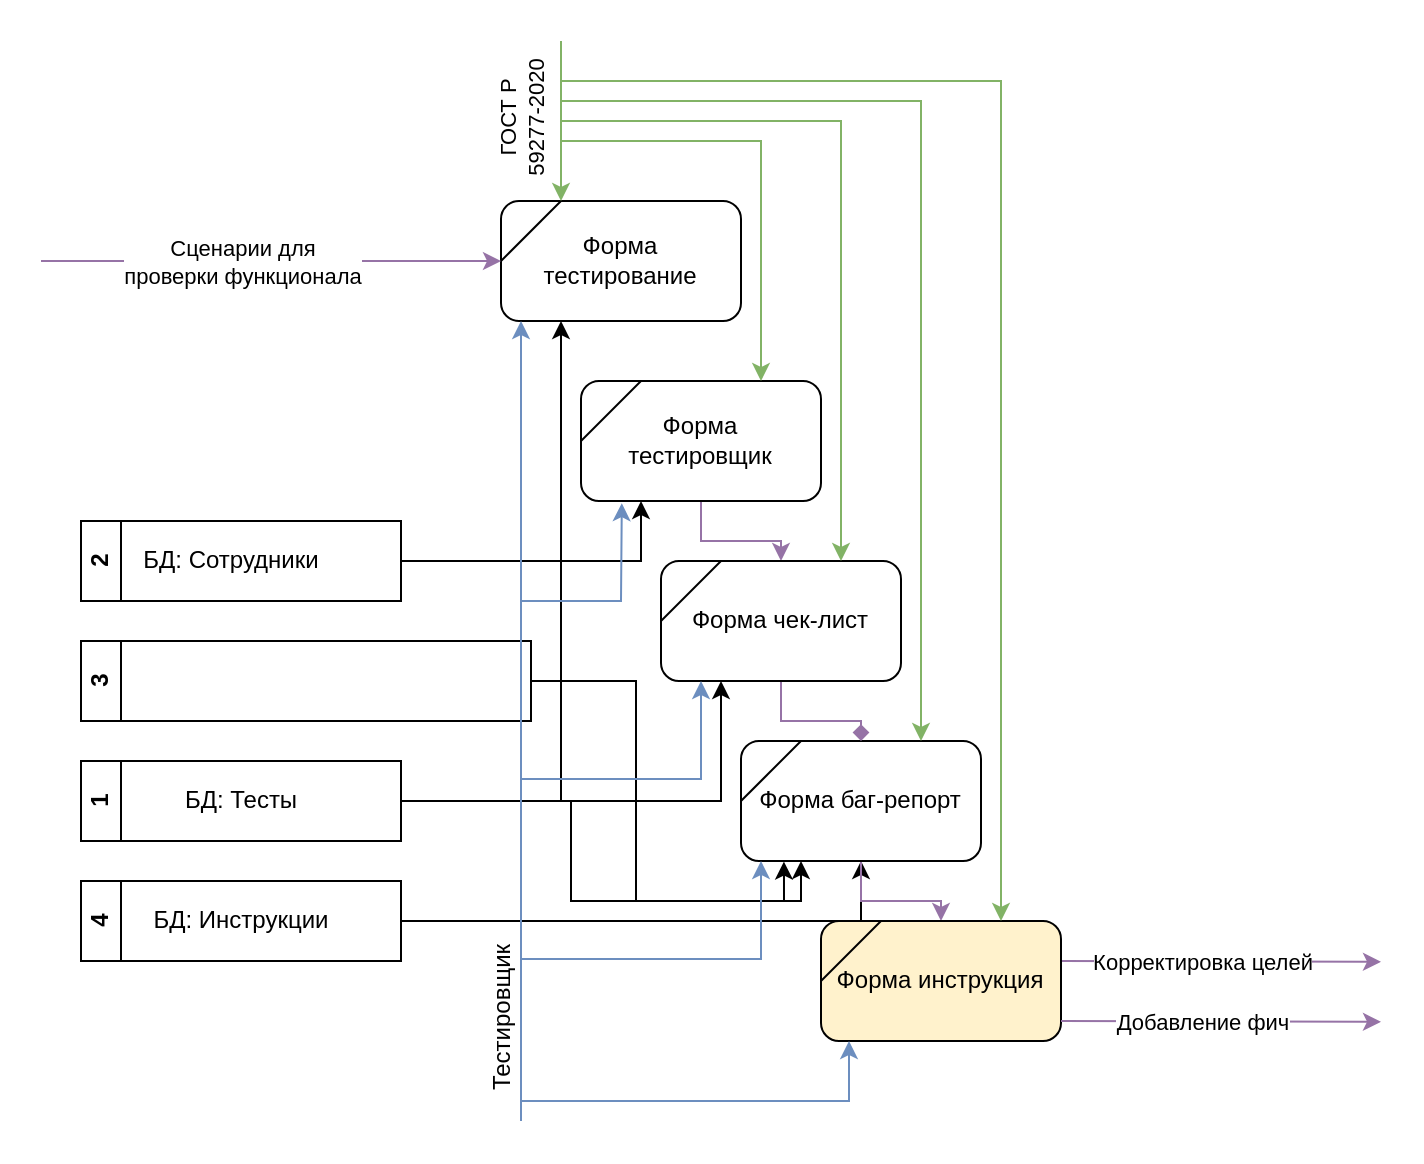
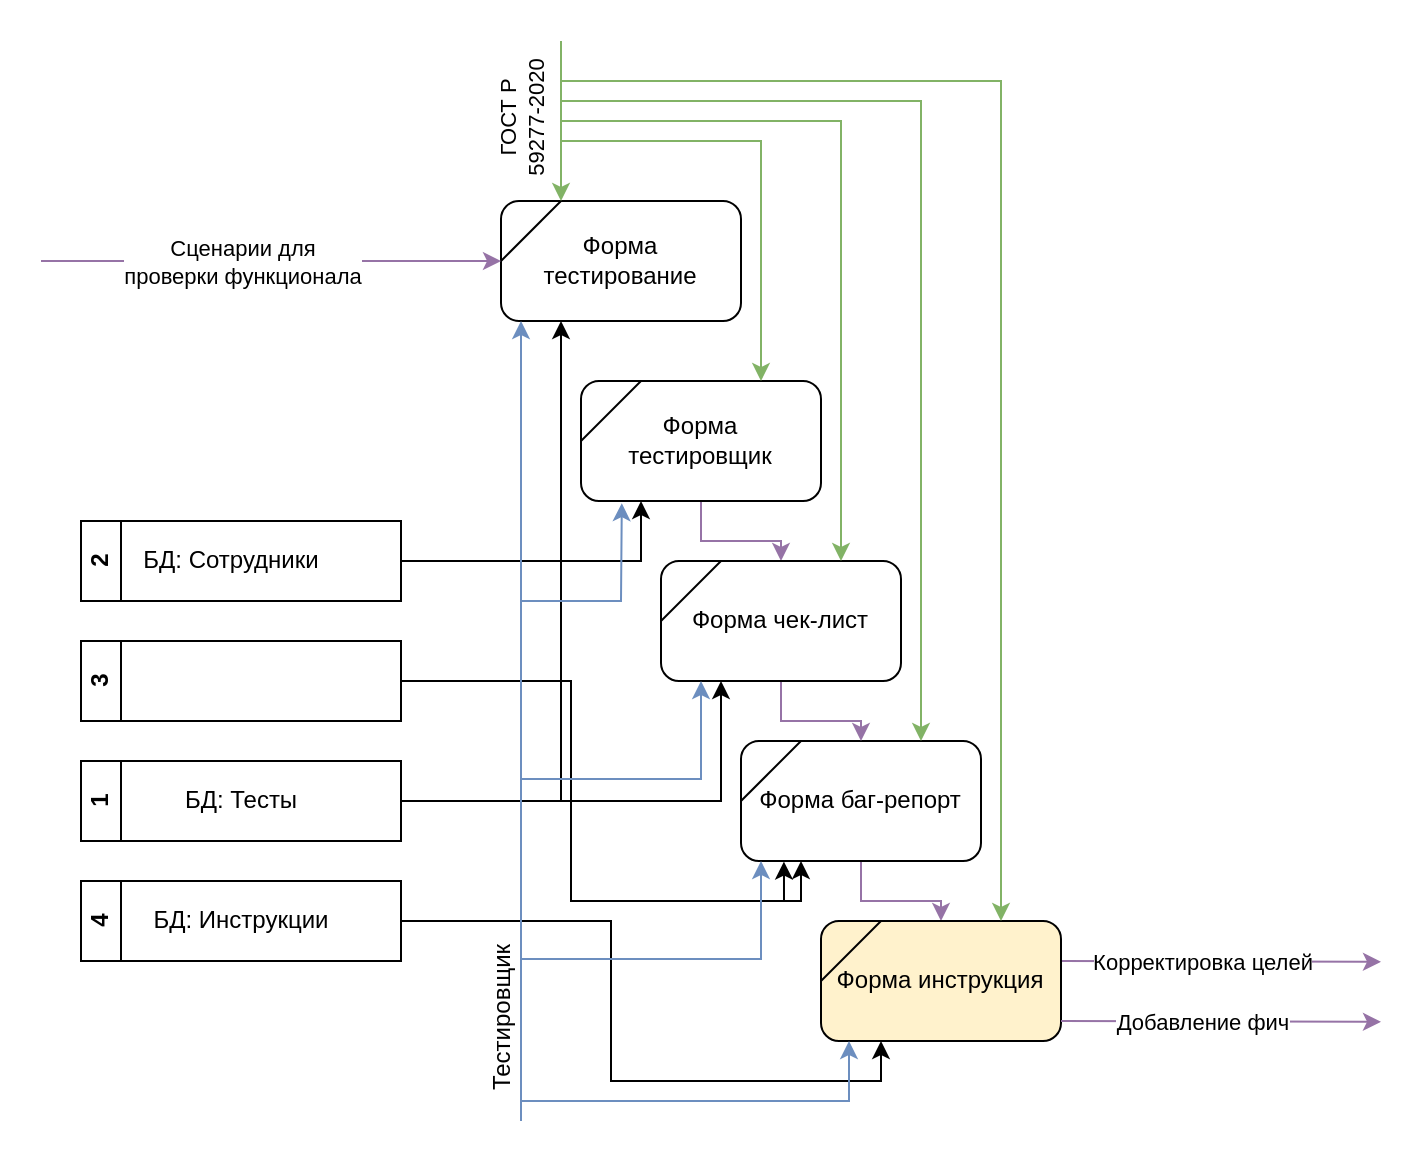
node "3": size 450x80 -> 320x80
edge "Форма чек-лист" -> "Форма баг-репорт": arrowhead diamond -> classic
edge "4" -> "Форма баг-репорт": now "4" -> "Форма инструкция"
